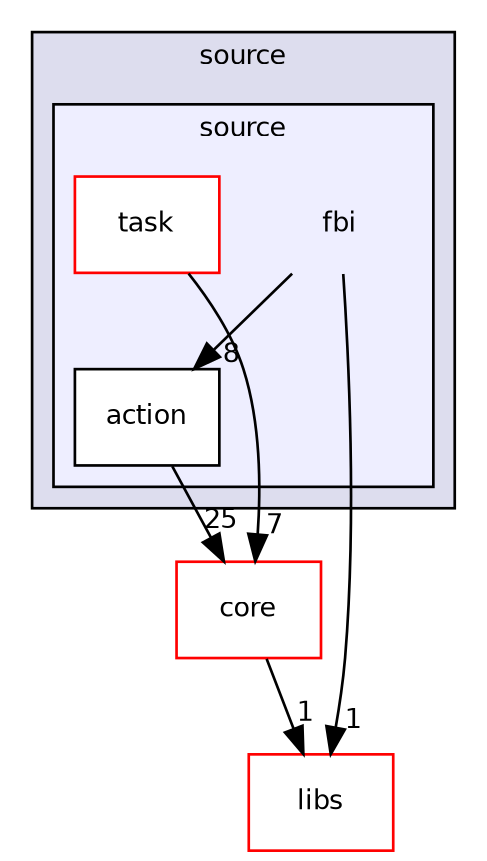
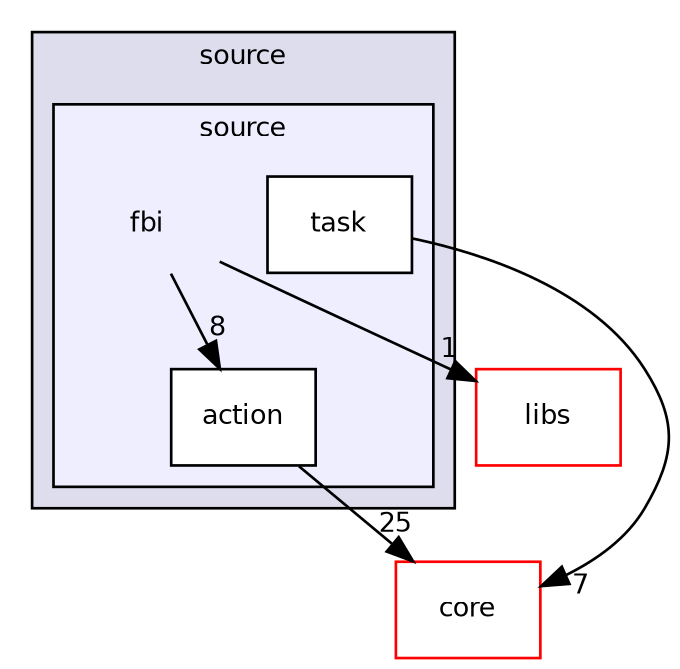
node "task": color red -> black
edge "core" -> "libs": removed
